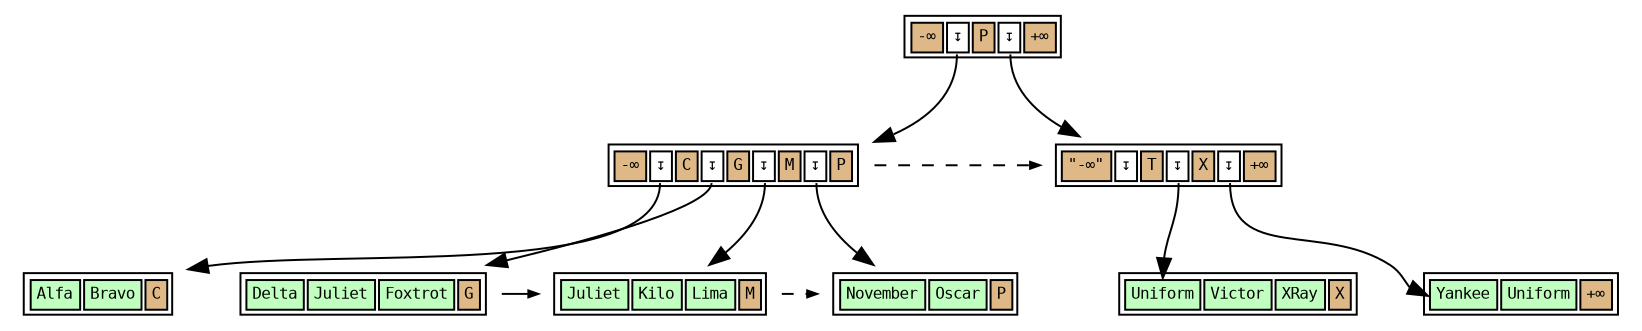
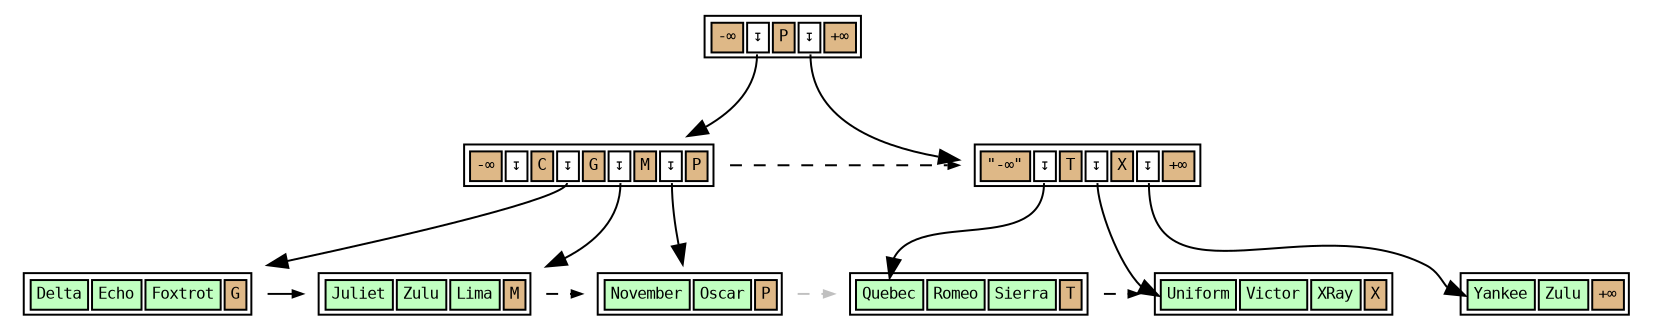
node "Alfa": removed
node "Delta": text "Juliet" -> "Echo"
node "Juliet": text "Kilo" -> "Zulu"
node "Quebec": added
node "Yankee": text "Uniform" -> "Zulu"
